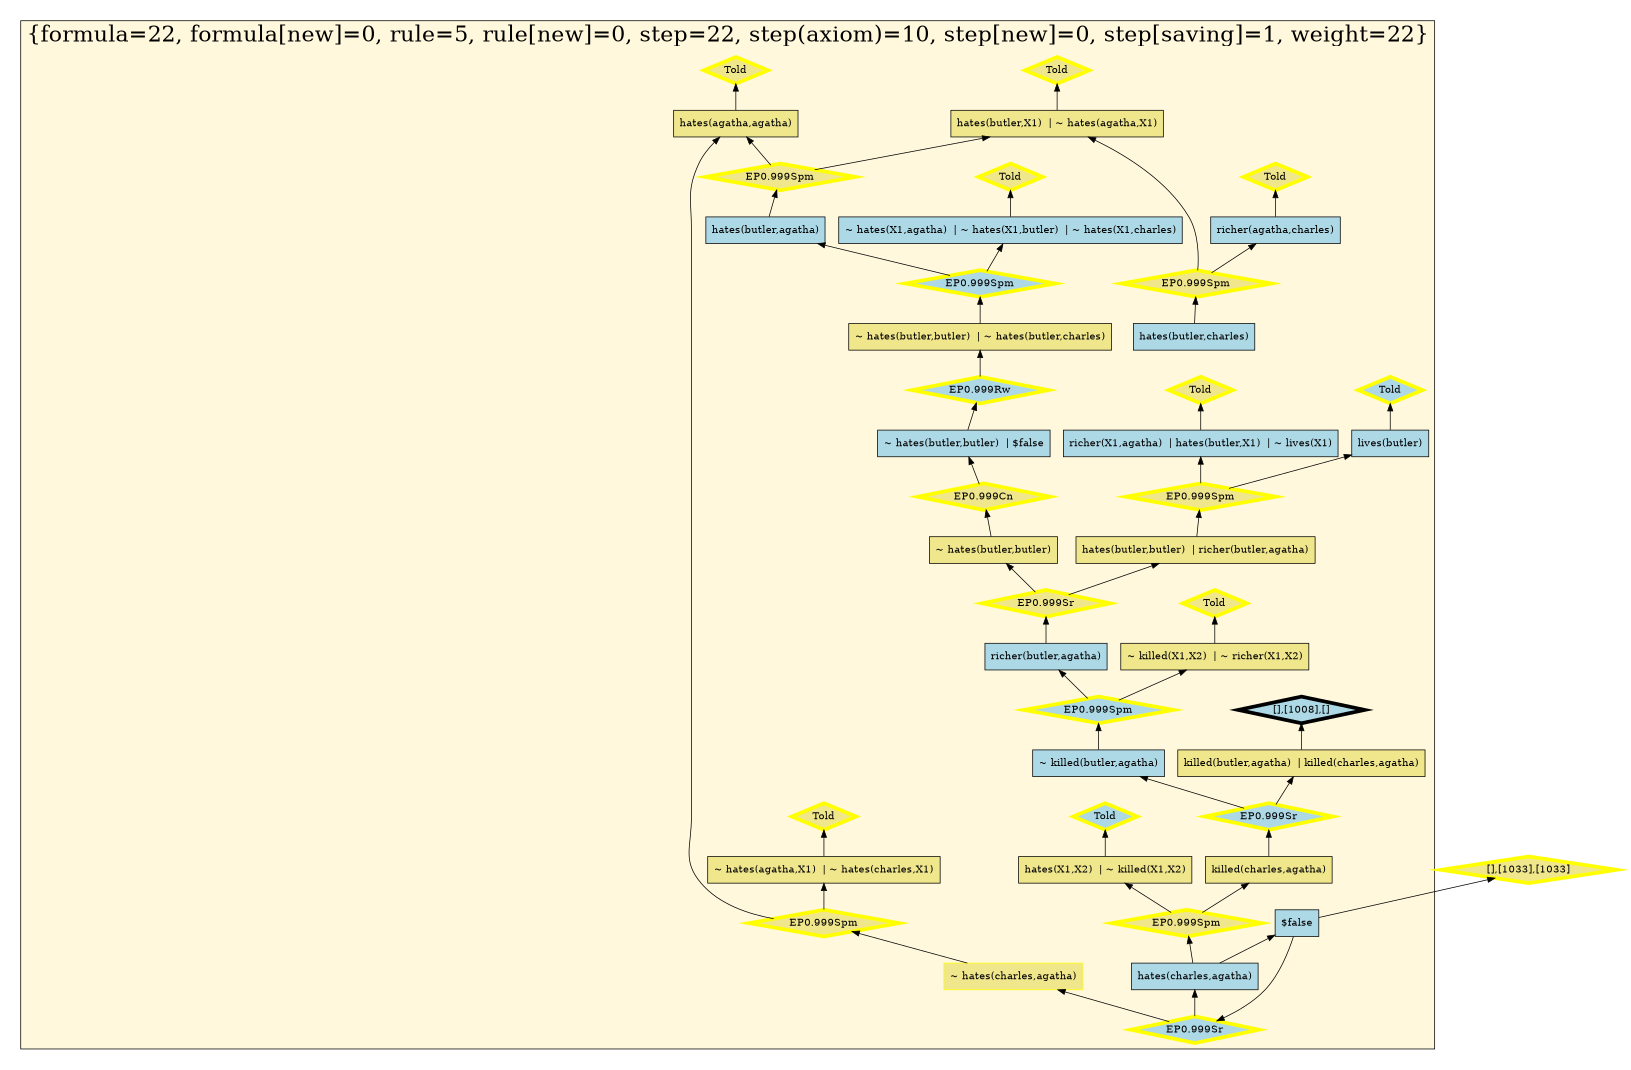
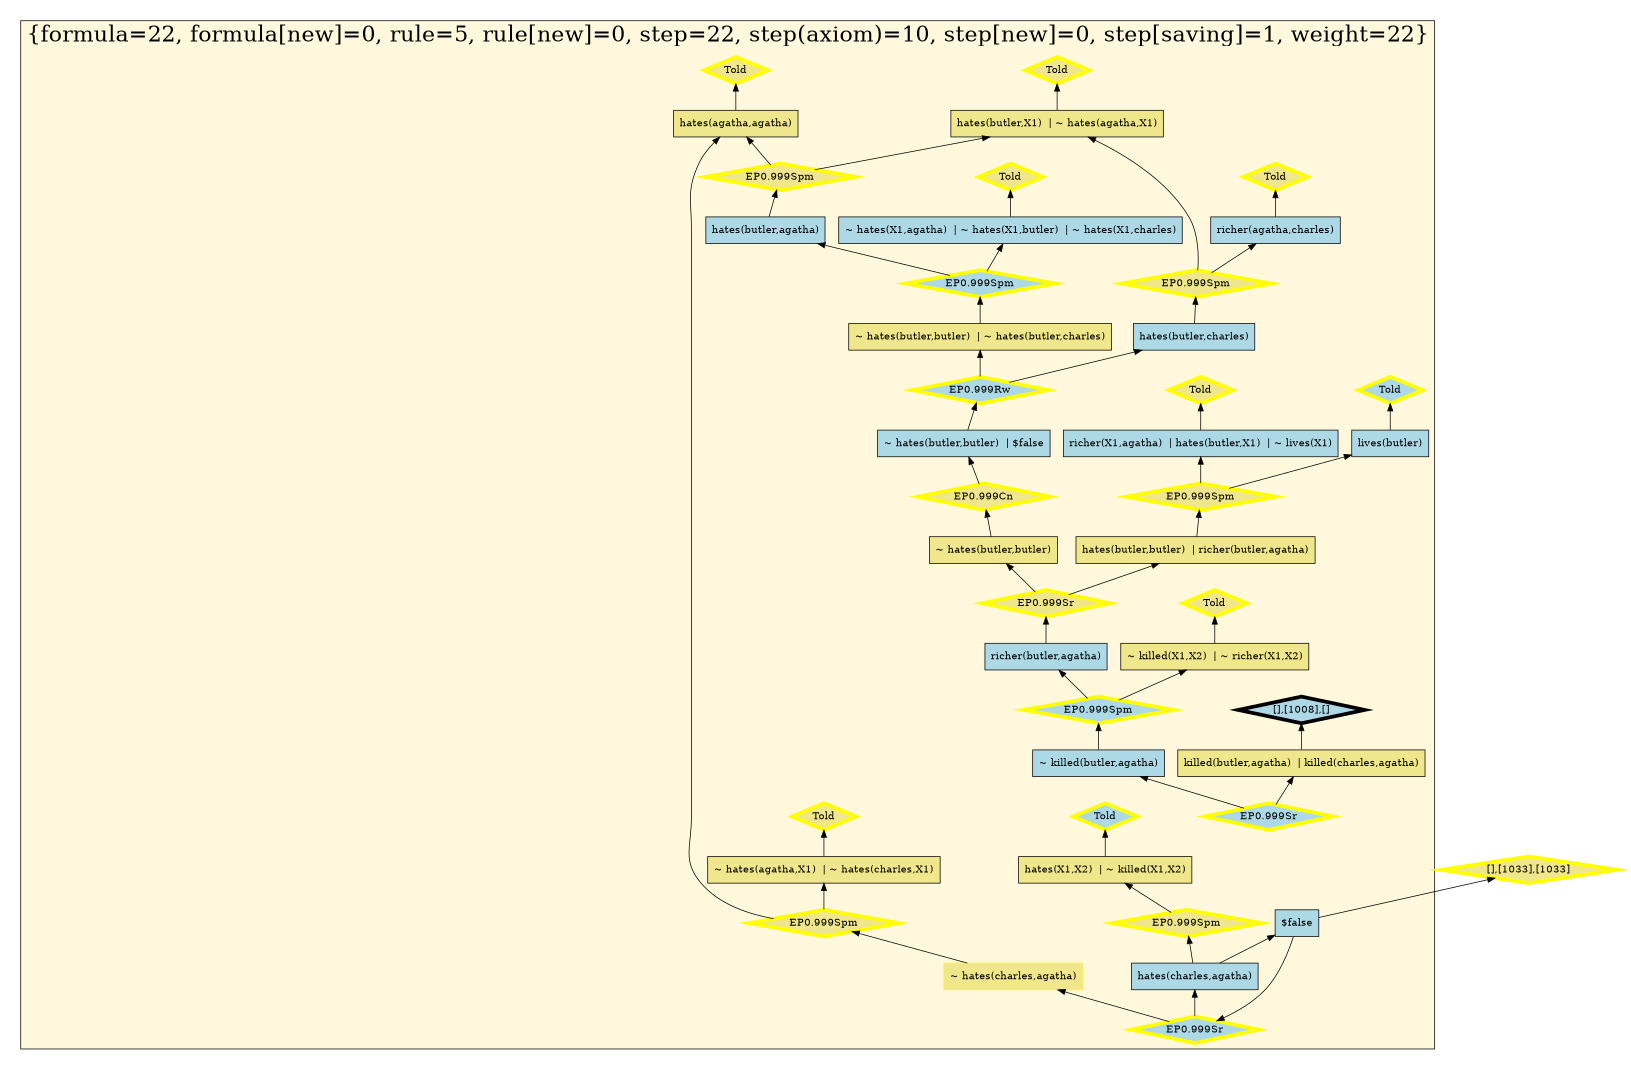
edge "EP0.999Rw" -> "hates(butler,charles)": added
node "killed(charles,agatha)": removed
